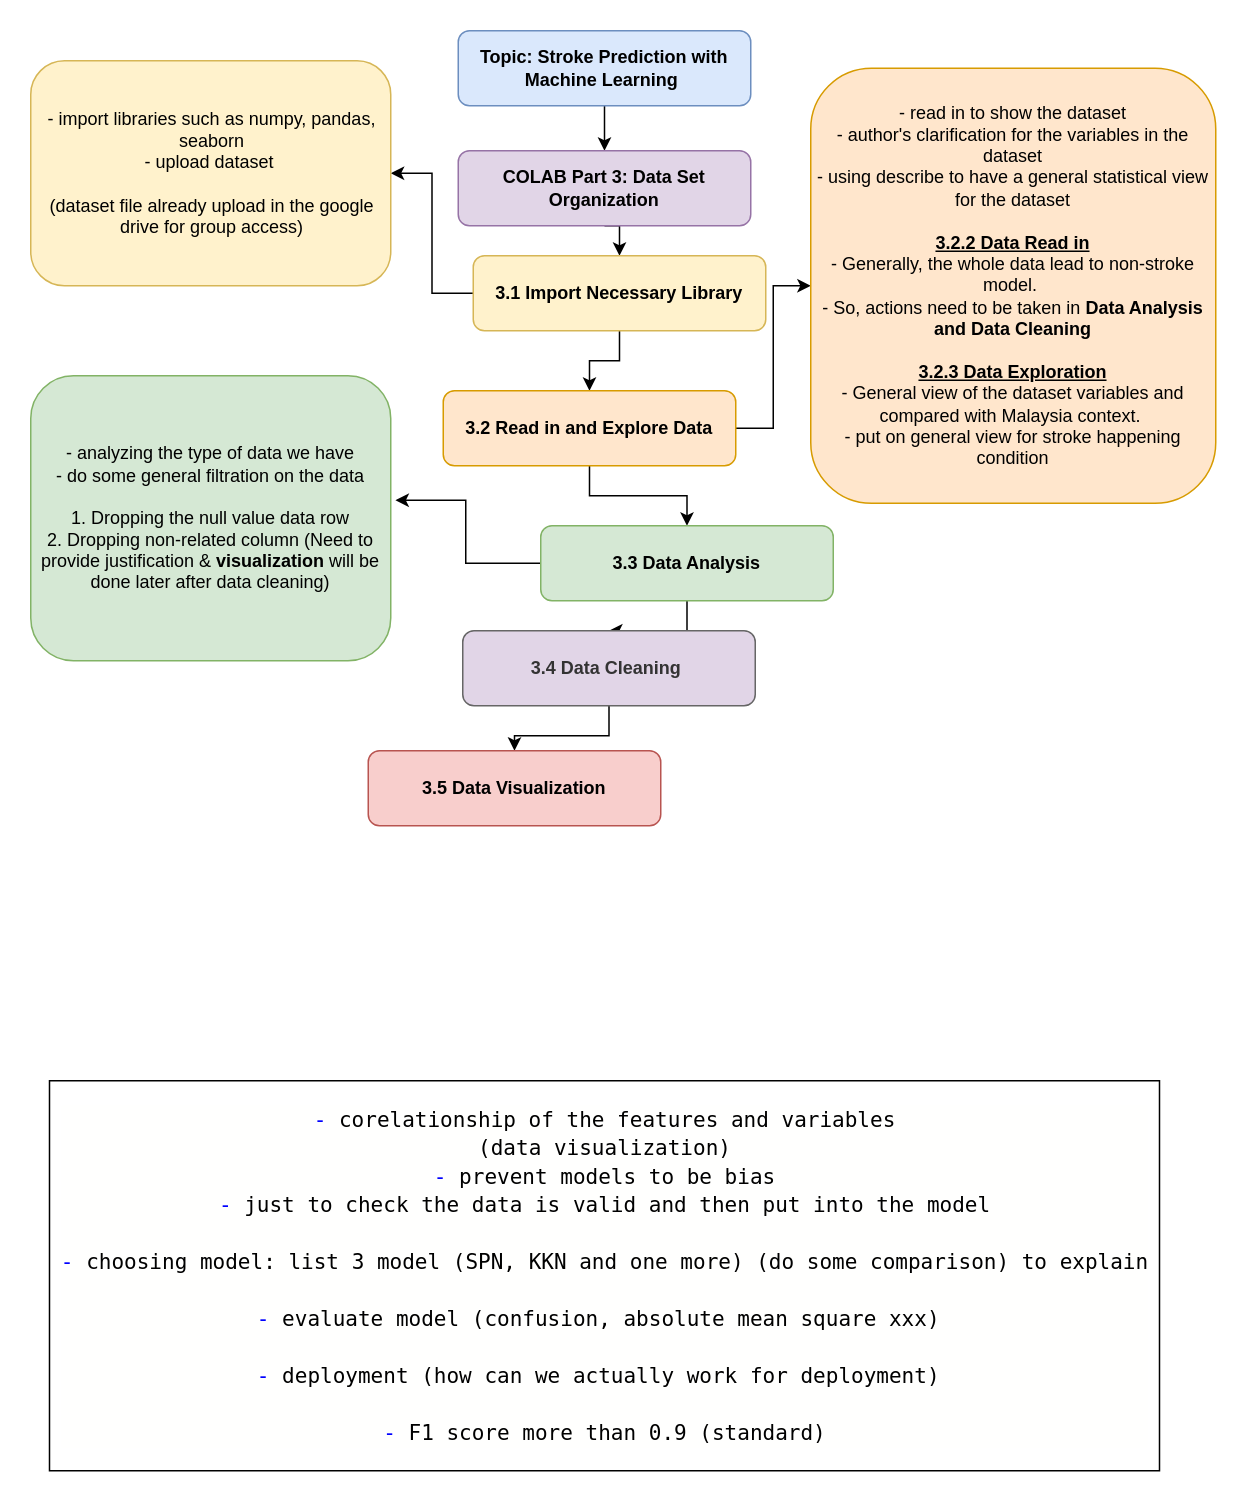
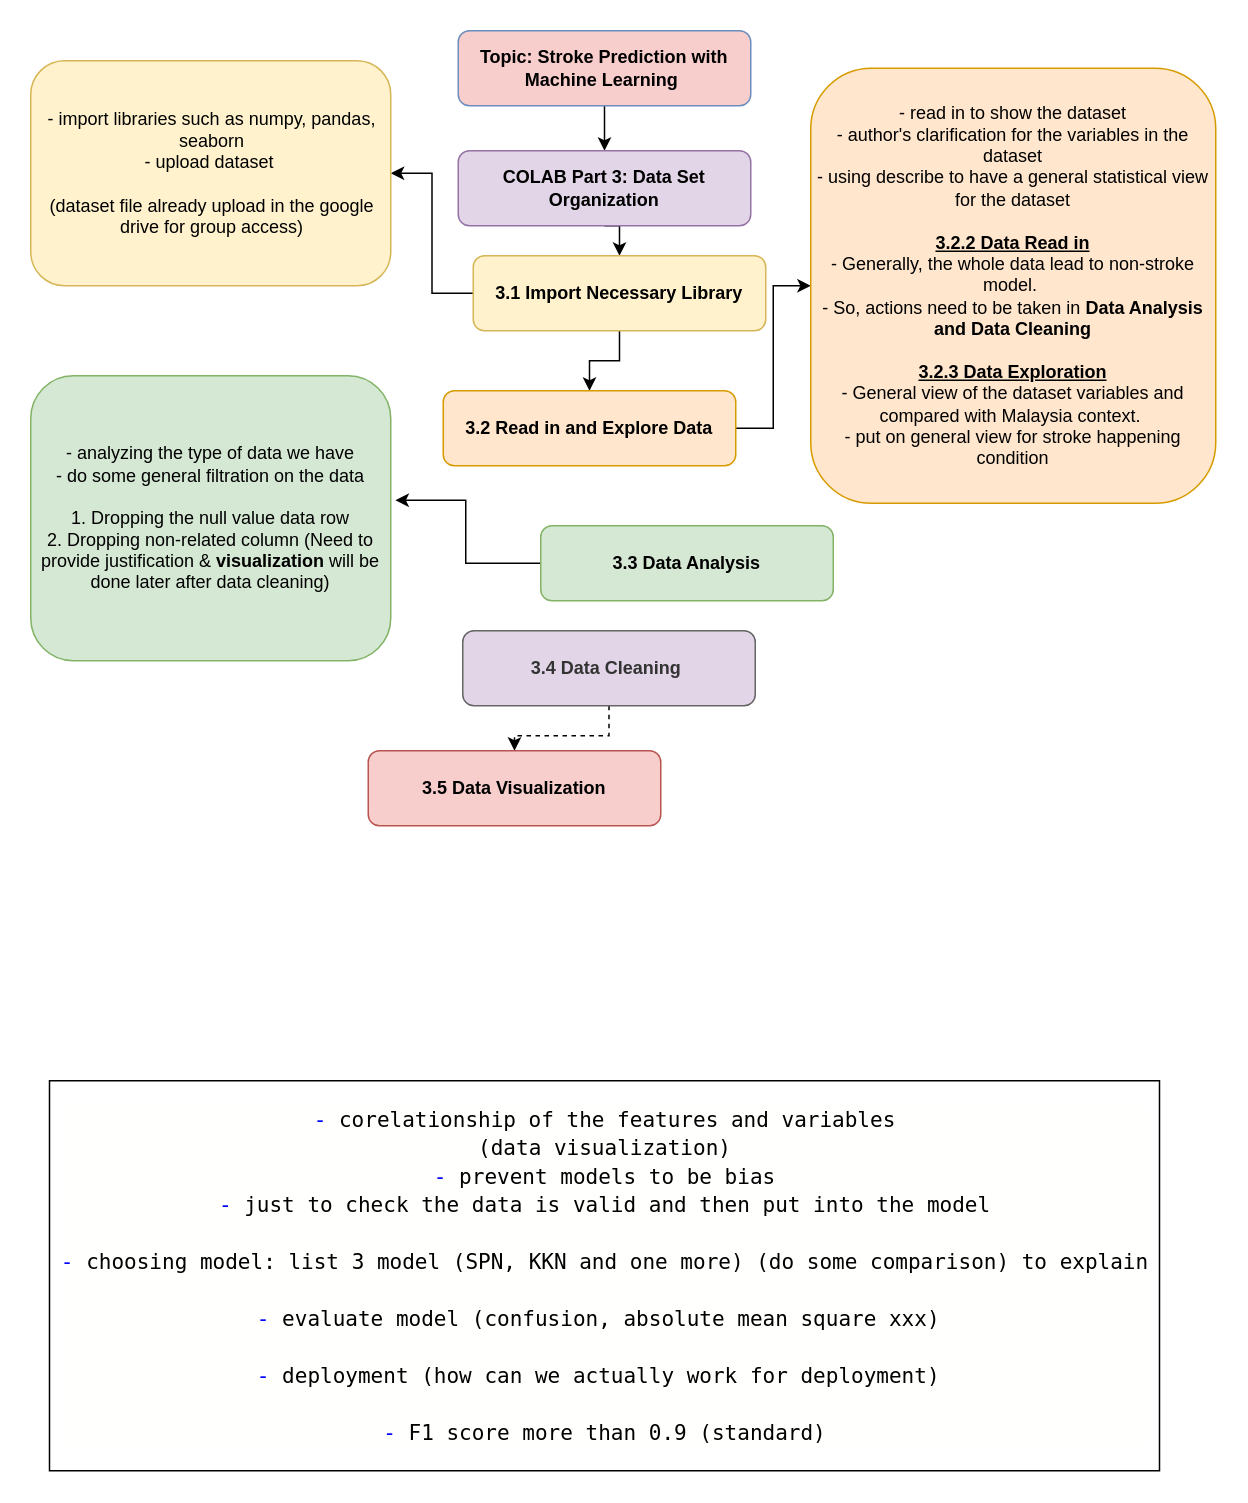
node "Topic: Stroke Prediction with Machine Learning": fillcolor #dae8fc -> #f8cecc
edge "3.2 Read in and Explore Data" -> "3.3 Data Analysis": removed
edge "3.3 Data Analysis" -> "3.4 Data Cleaning": removed
edge "3.4 Data Cleaning" -> "3.5 Data Visualization": style solid -> dashed
